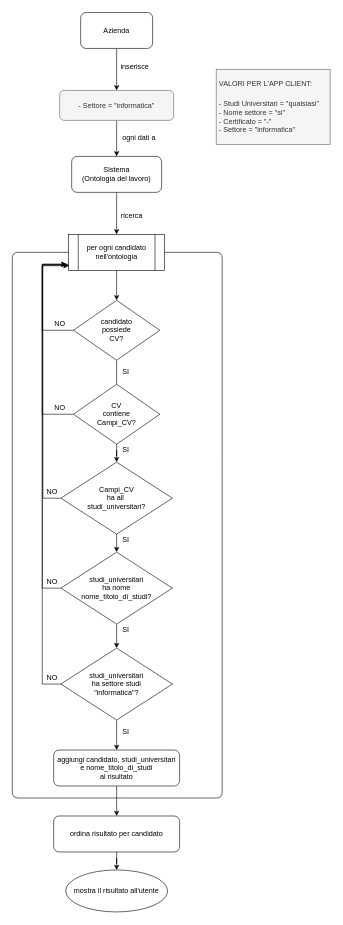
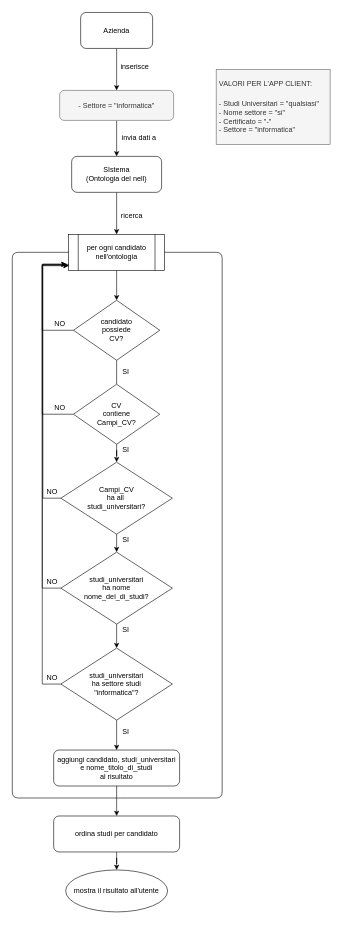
node "ogni dati a": label "ogni dati a" -> "invia dati a"
node "SIstema (Ontologia del lavoro)": label "SIstema (Ontologia del lavoro)" -> "SIstema (Ontologia del nell)"
node "studi_universitari ha nome nome_titolo_di_studi?": label "studi_universitari ha nome nome_titolo_di_studi?" -> "studi_universitari ha nome nome_del_di_studi?"
node "ordina risultato per candidato": label "ordina risultato per candidato" -> "ordina studi per candidato"
